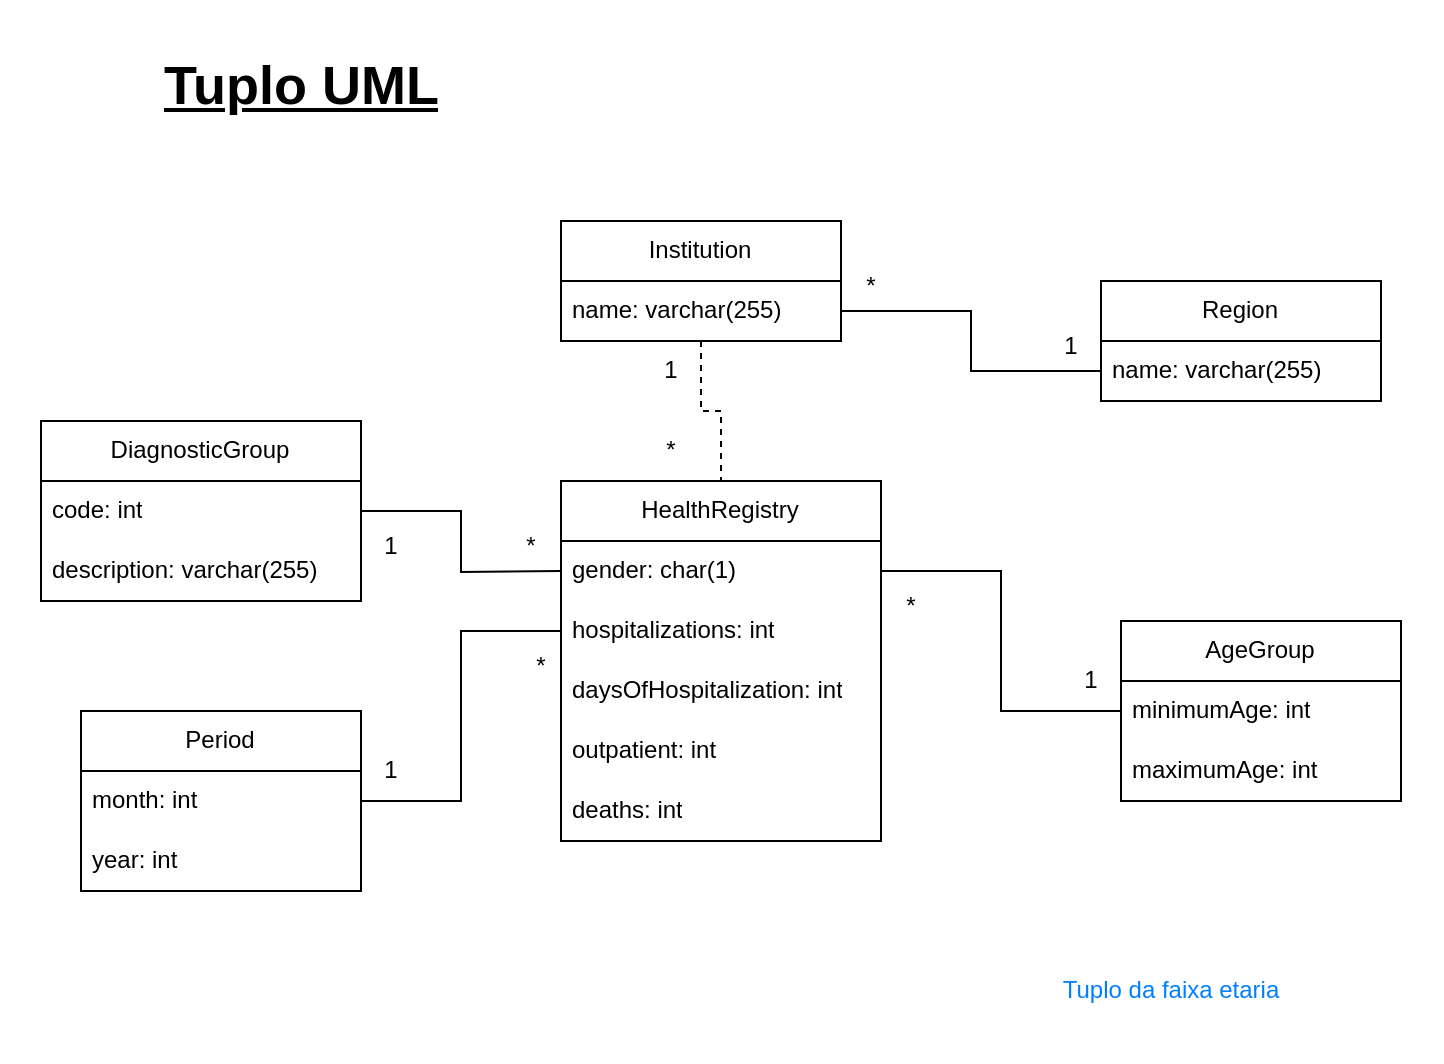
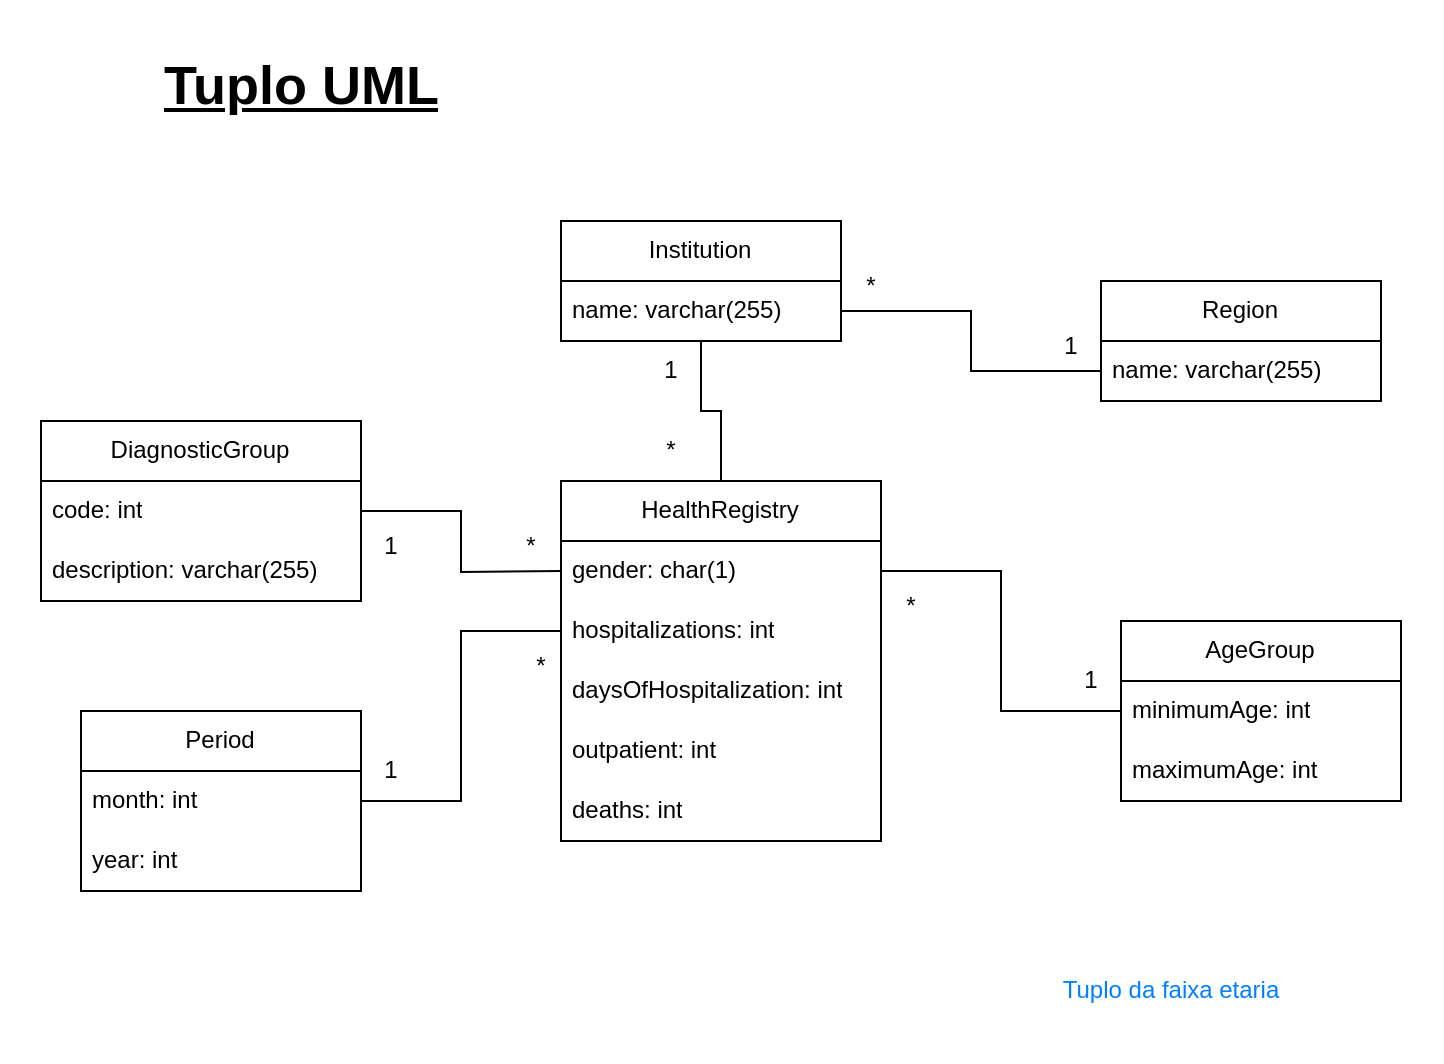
edge "Institution" -- "HealthRegistry": style dashed -> solid
